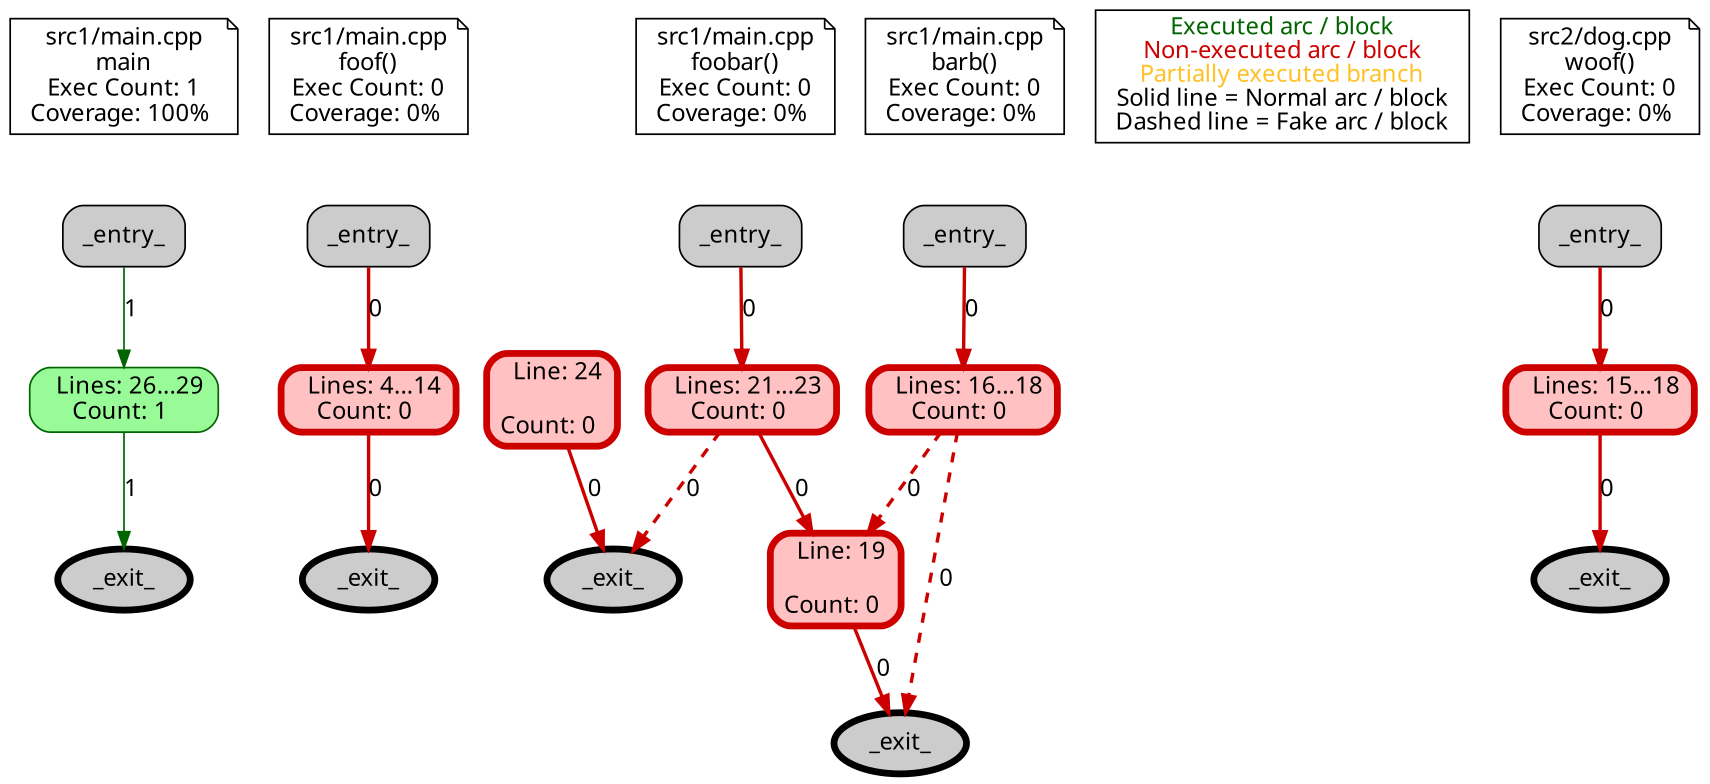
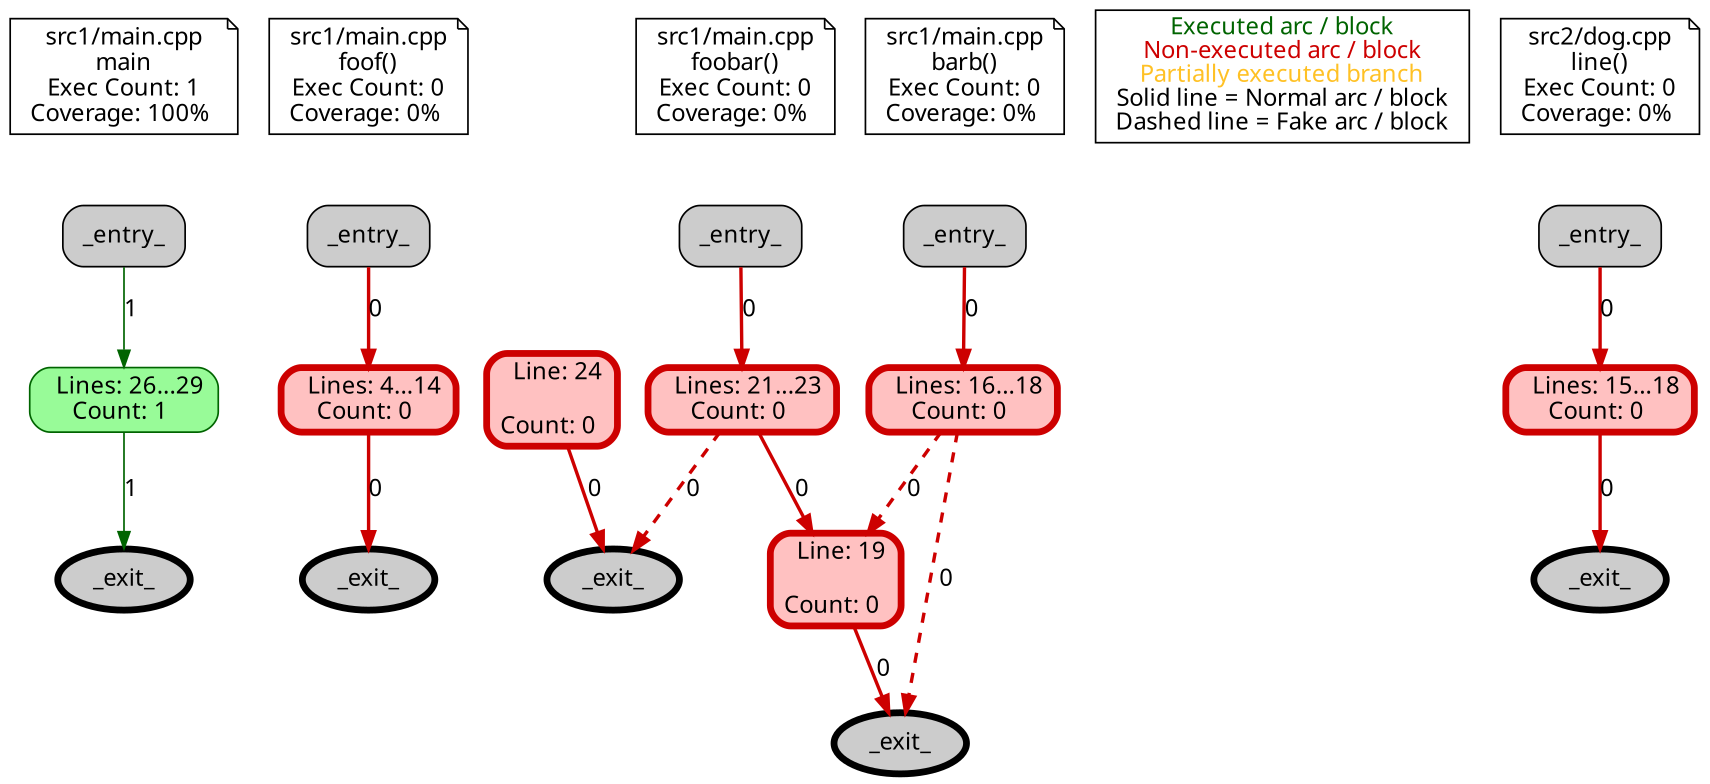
node "src2/dog.cpp": text "woof()" -> "line()"
